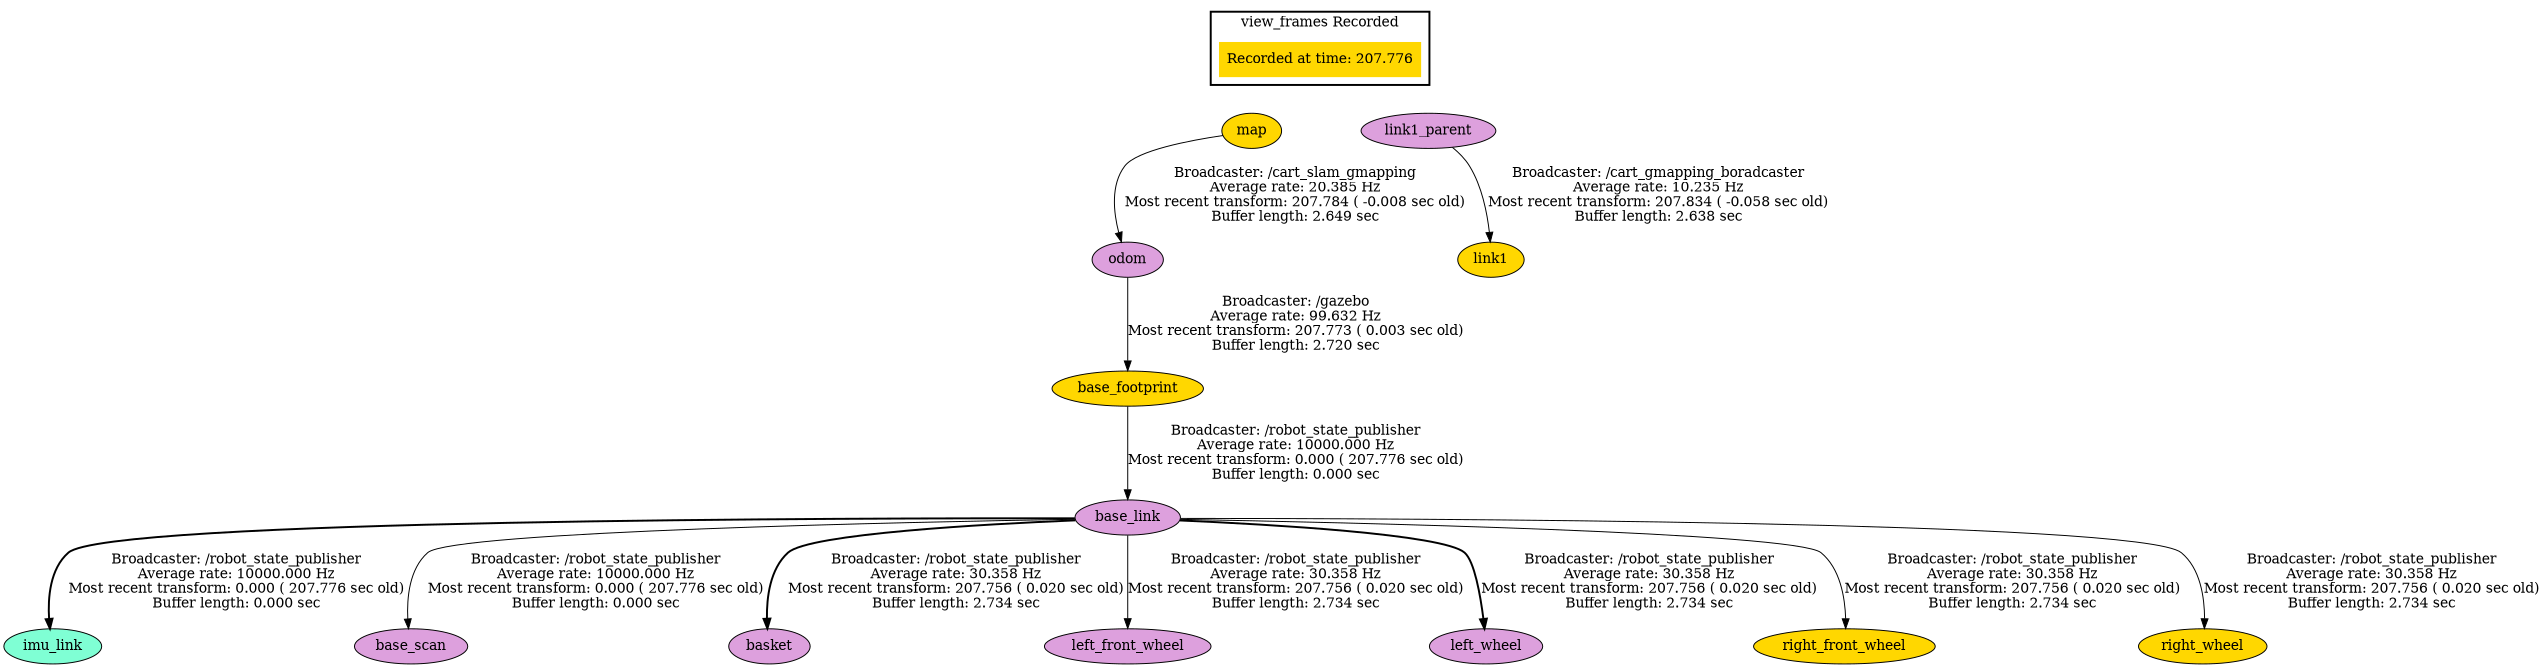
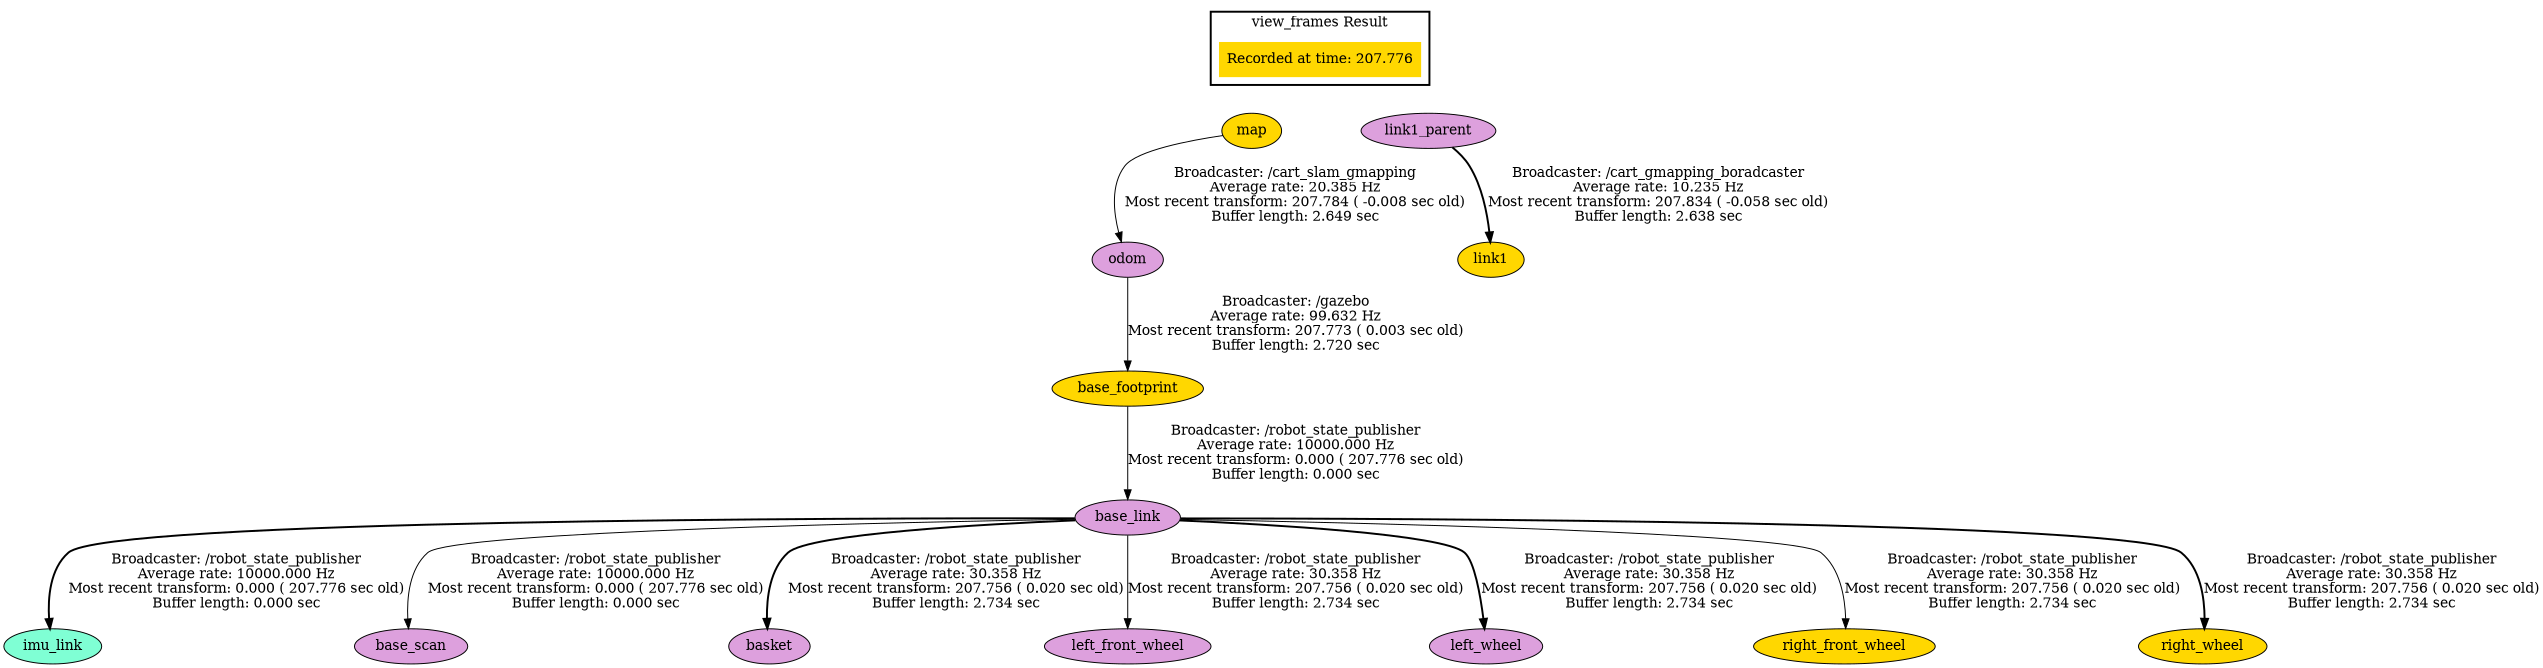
cluster "view_frames Recorded": label "view_frames Recorded" -> "view_frames Result"
edge "link1_parent" -> "link1": style solid -> bold
edge "base_link" -> "right_wheel": style solid -> bold
